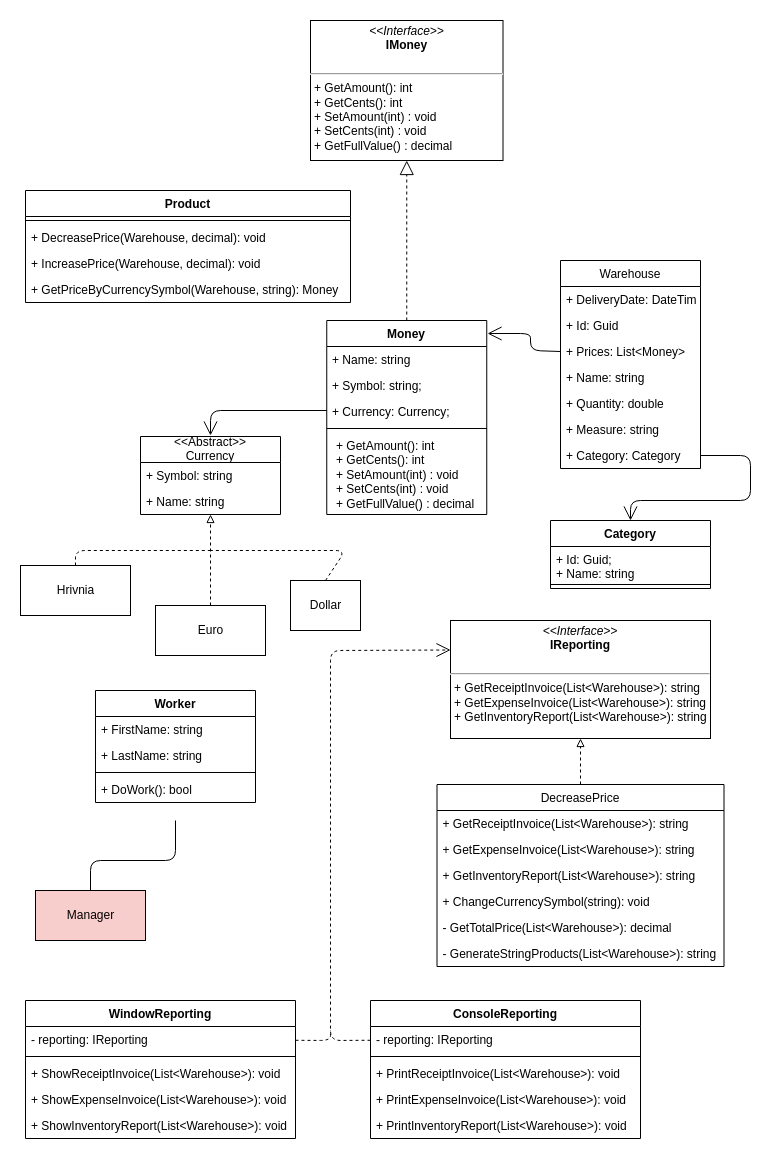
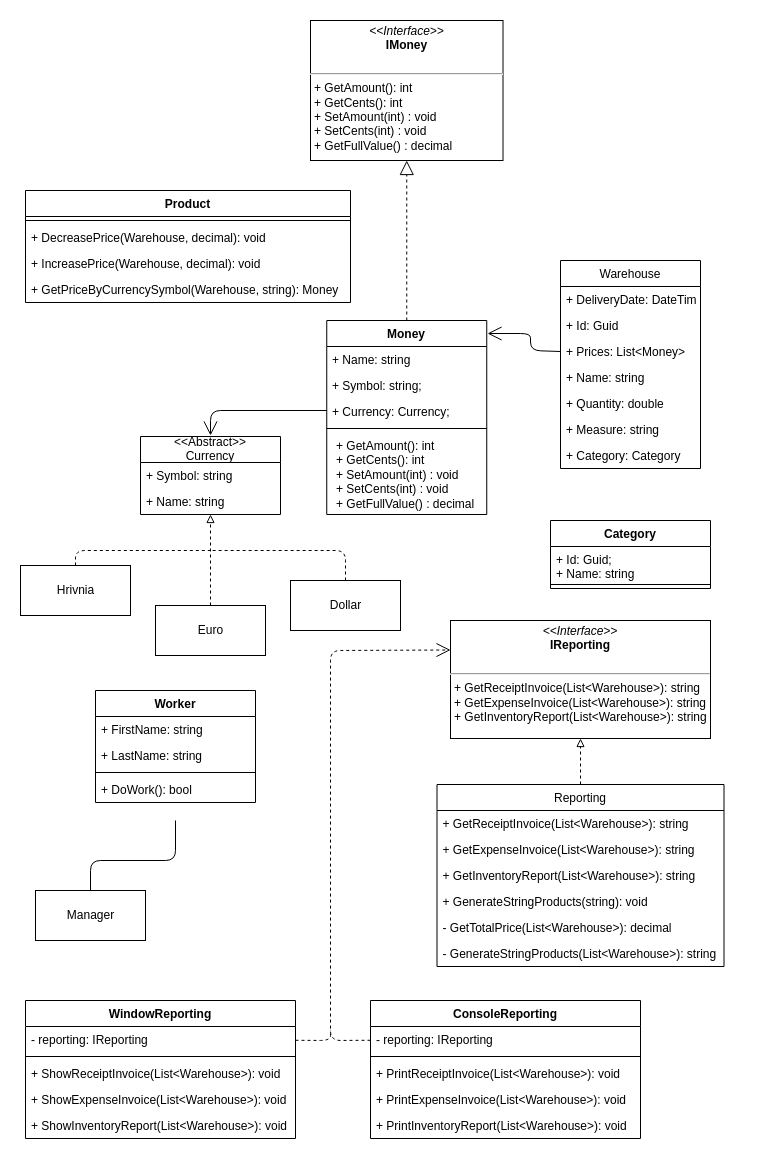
edge "+ Category: Category" -> "Category": removed
node "Dollar": size 70x50 -> 110x50
node "DecreasePrice": label "DecreasePrice" -> "Reporting"
node "+ ChangeCurrencySymbol(string): void": label "+ ChangeCurrencySymbol(string): void" -> "+ GenerateStringProducts(string): void"
node "Manager": fillcolor #f8cecc -> #ffffff
